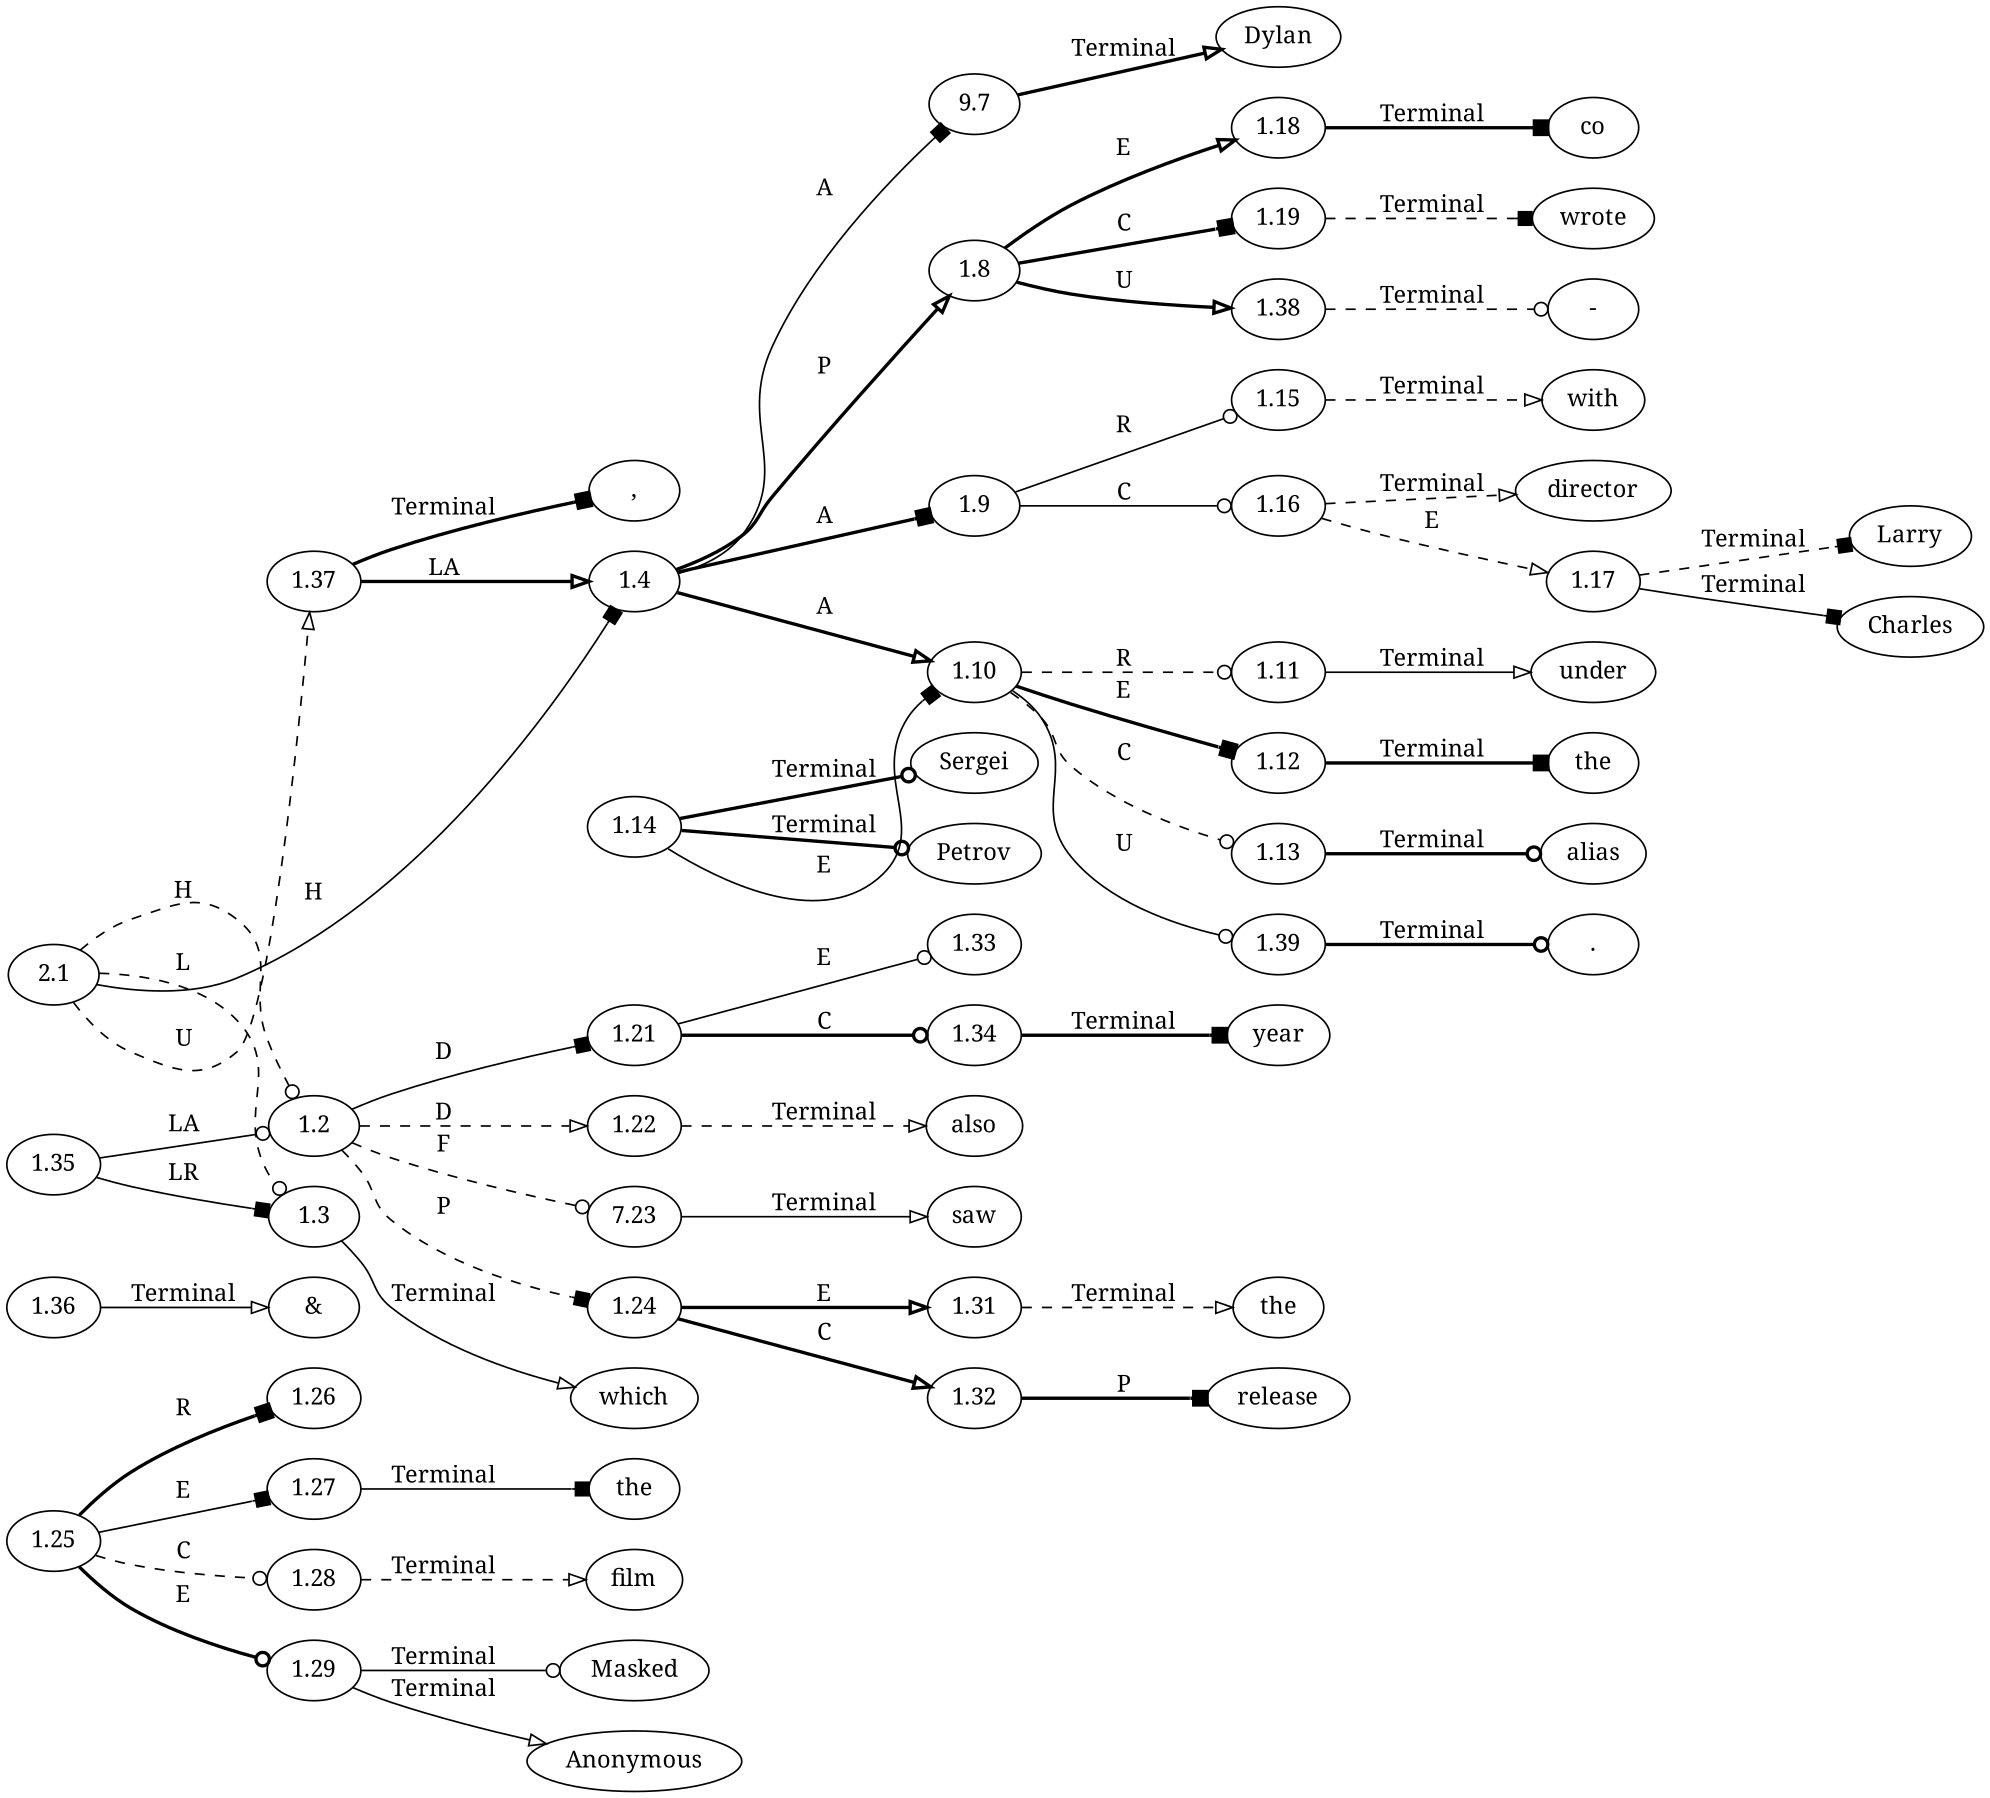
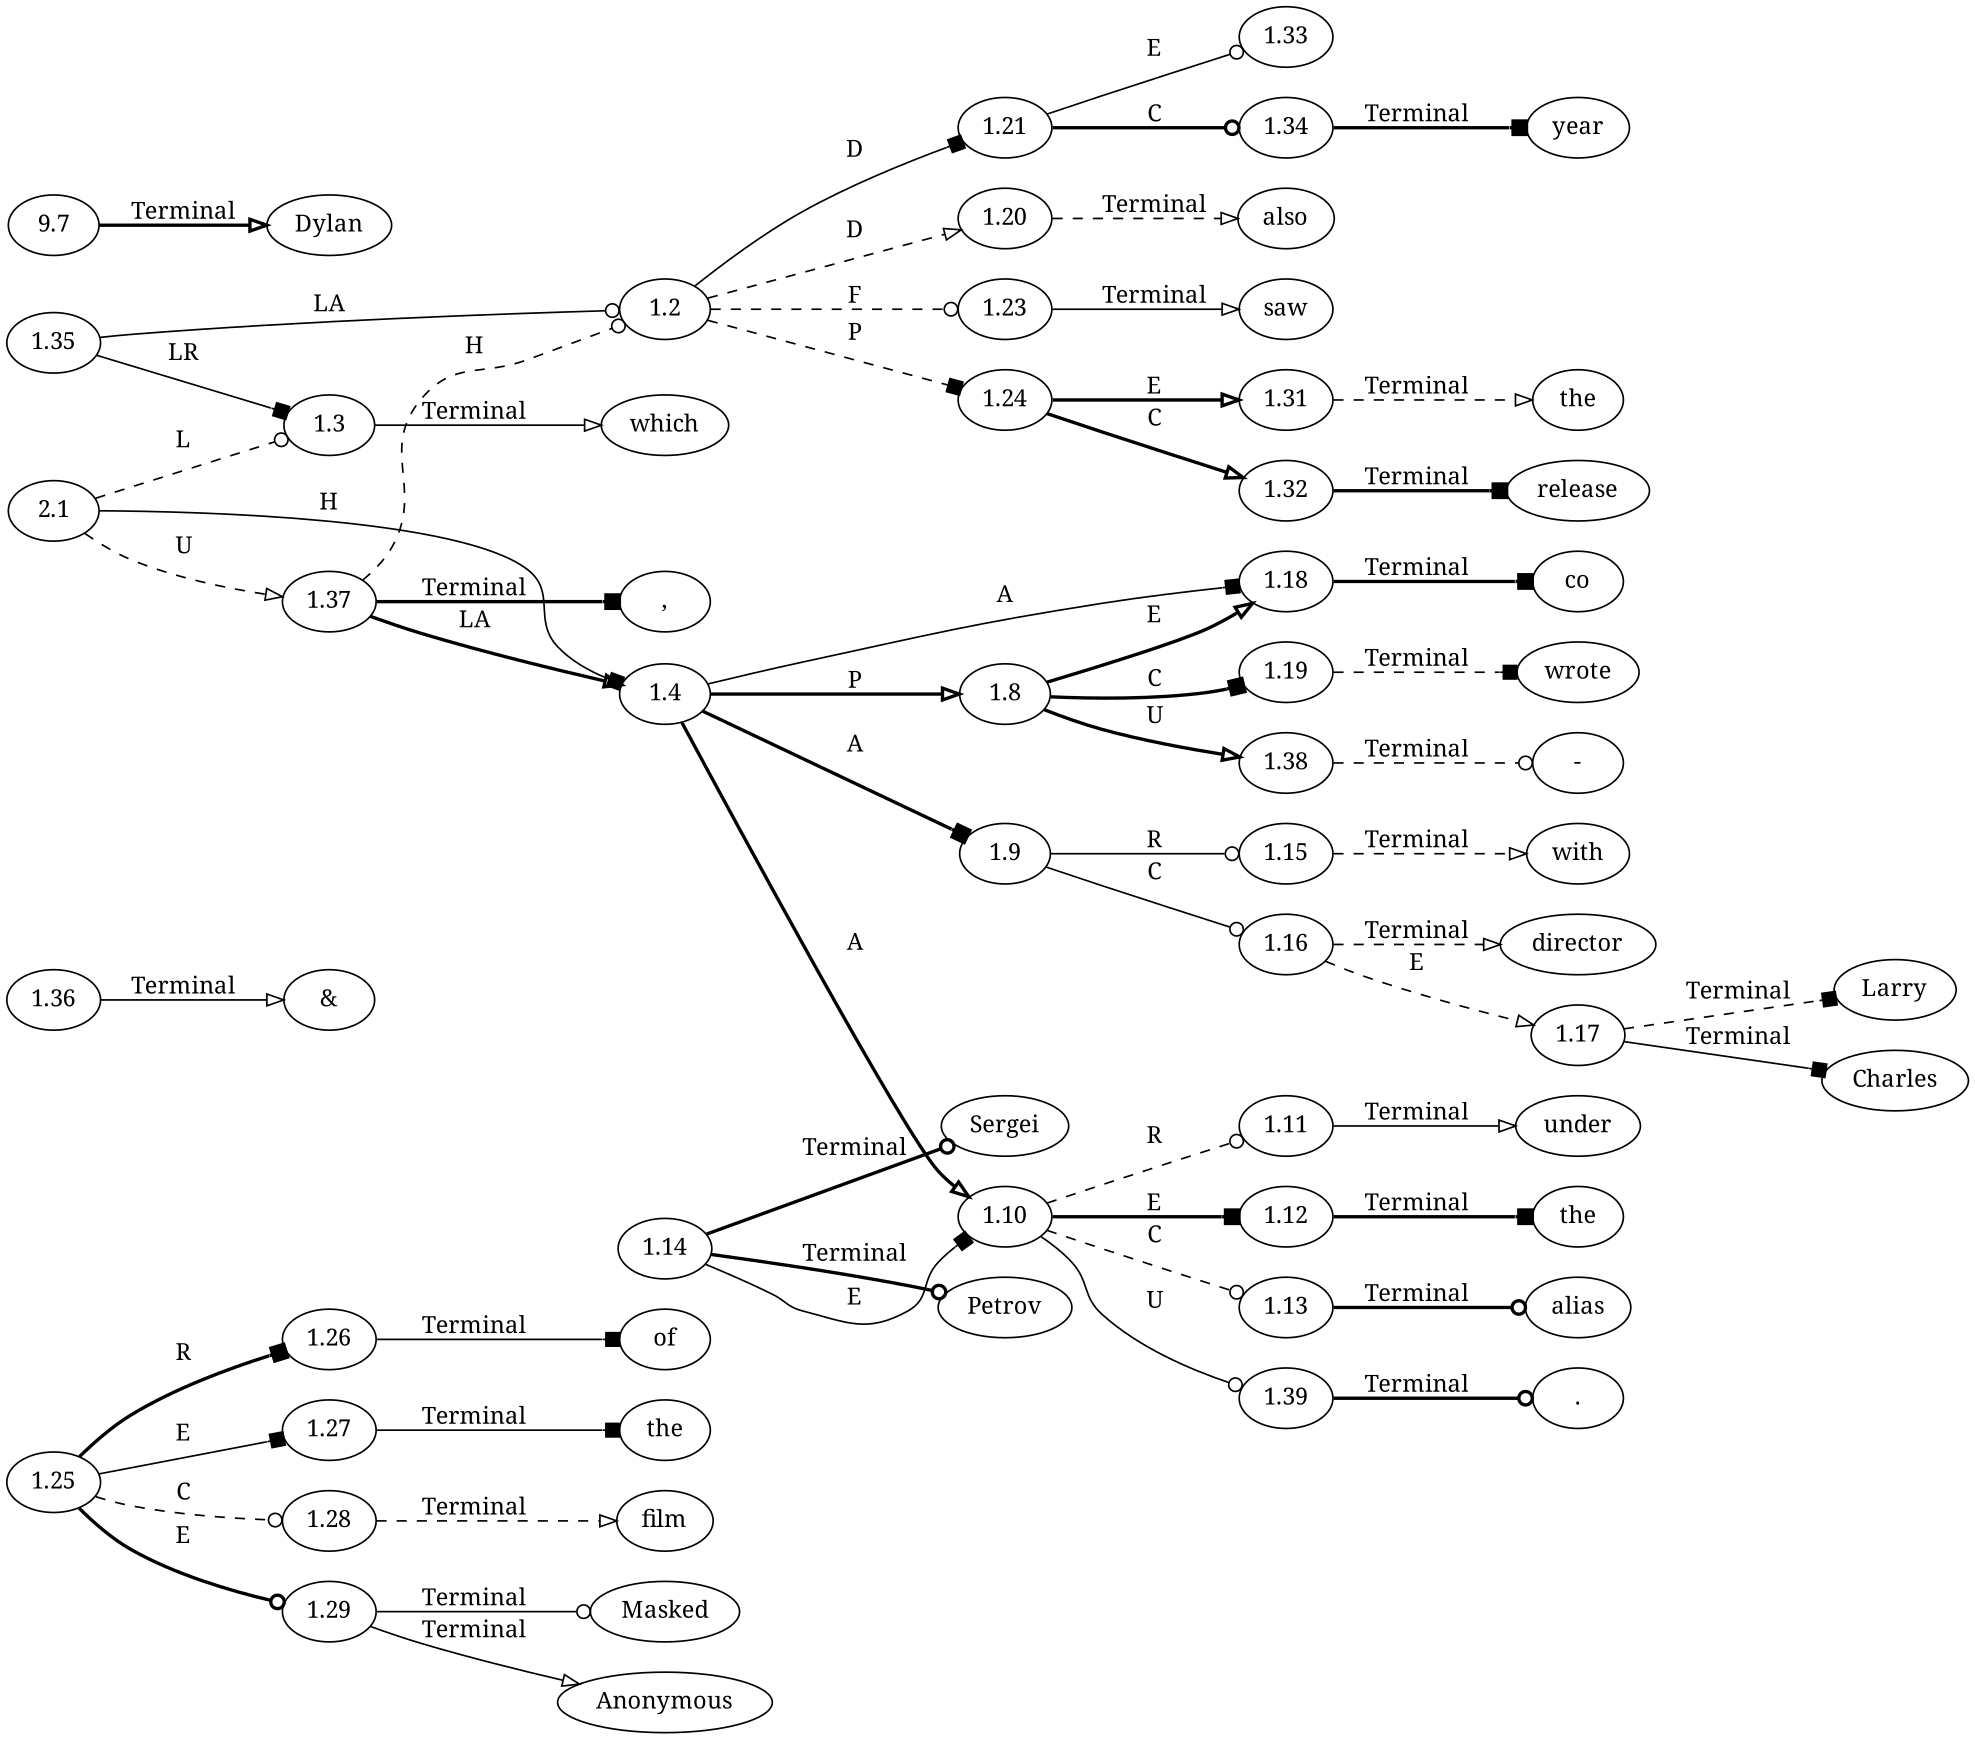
edge "1.4" -> "9.7": now "1.4" -> "1.18"
edge "2.1" -> "1.2": now "1.37" -> "1.2"
node "1.22": label "1.22" -> "1.20"
node "7.23": label "7.23" -> "1.23"
node "of": added
edge "1.32" -> "release": label "P" -> "Terminal"
